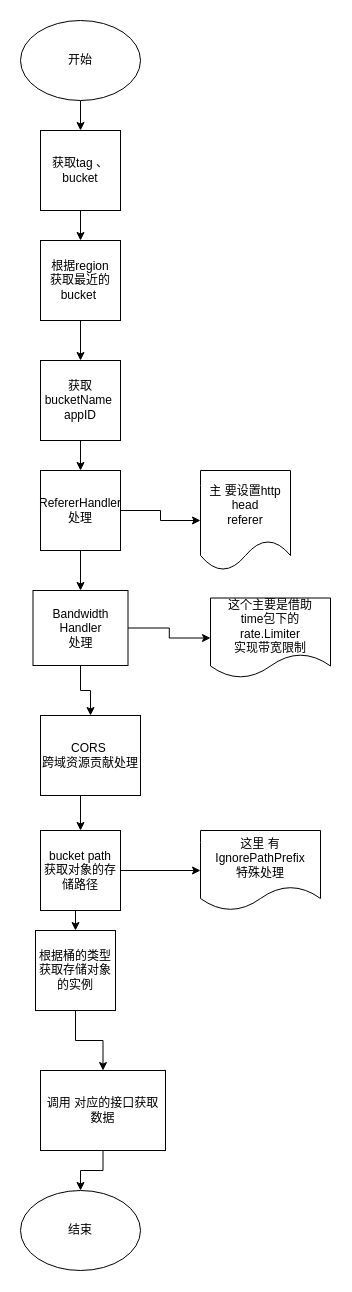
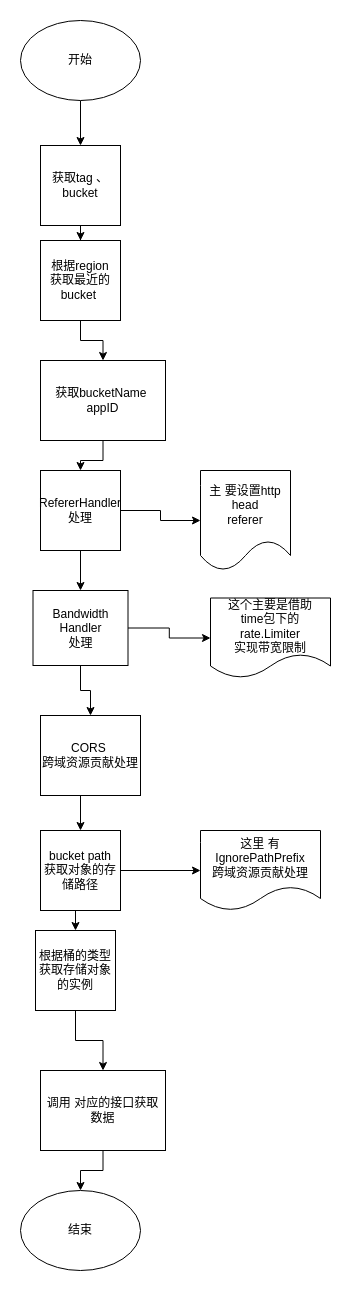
node "获取tag 、bucket": moved (81, 171) -> (81, 186)
node "获取bucketName appID": size 80x80 -> 125x80
node "这里 有IgnorePathPrefix 特殊处理": label "这里 有IgnorePathPrefix 特殊处理" -> "这里 有IgnorePathPrefix 跨域资源贡献处理"
